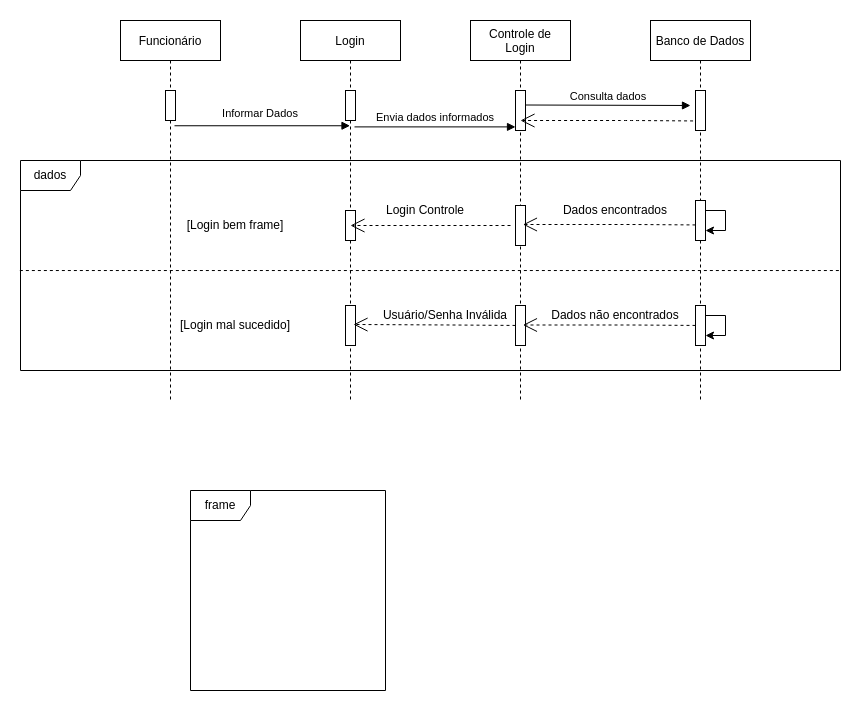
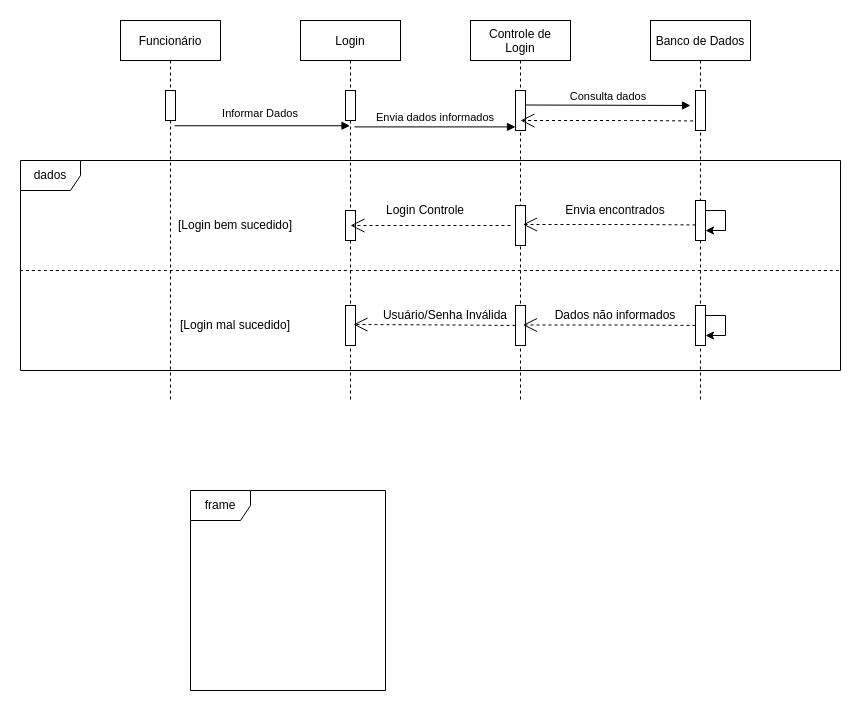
node "Dados encontrados": label "Dados encontrados" -> "Envia encontrados"
node "[Login bem frame]": label "[Login bem frame]" -> "[Login bem sucedido]"
node "Dados não encontrados": label "Dados não encontrados" -> "Dados não informados"
